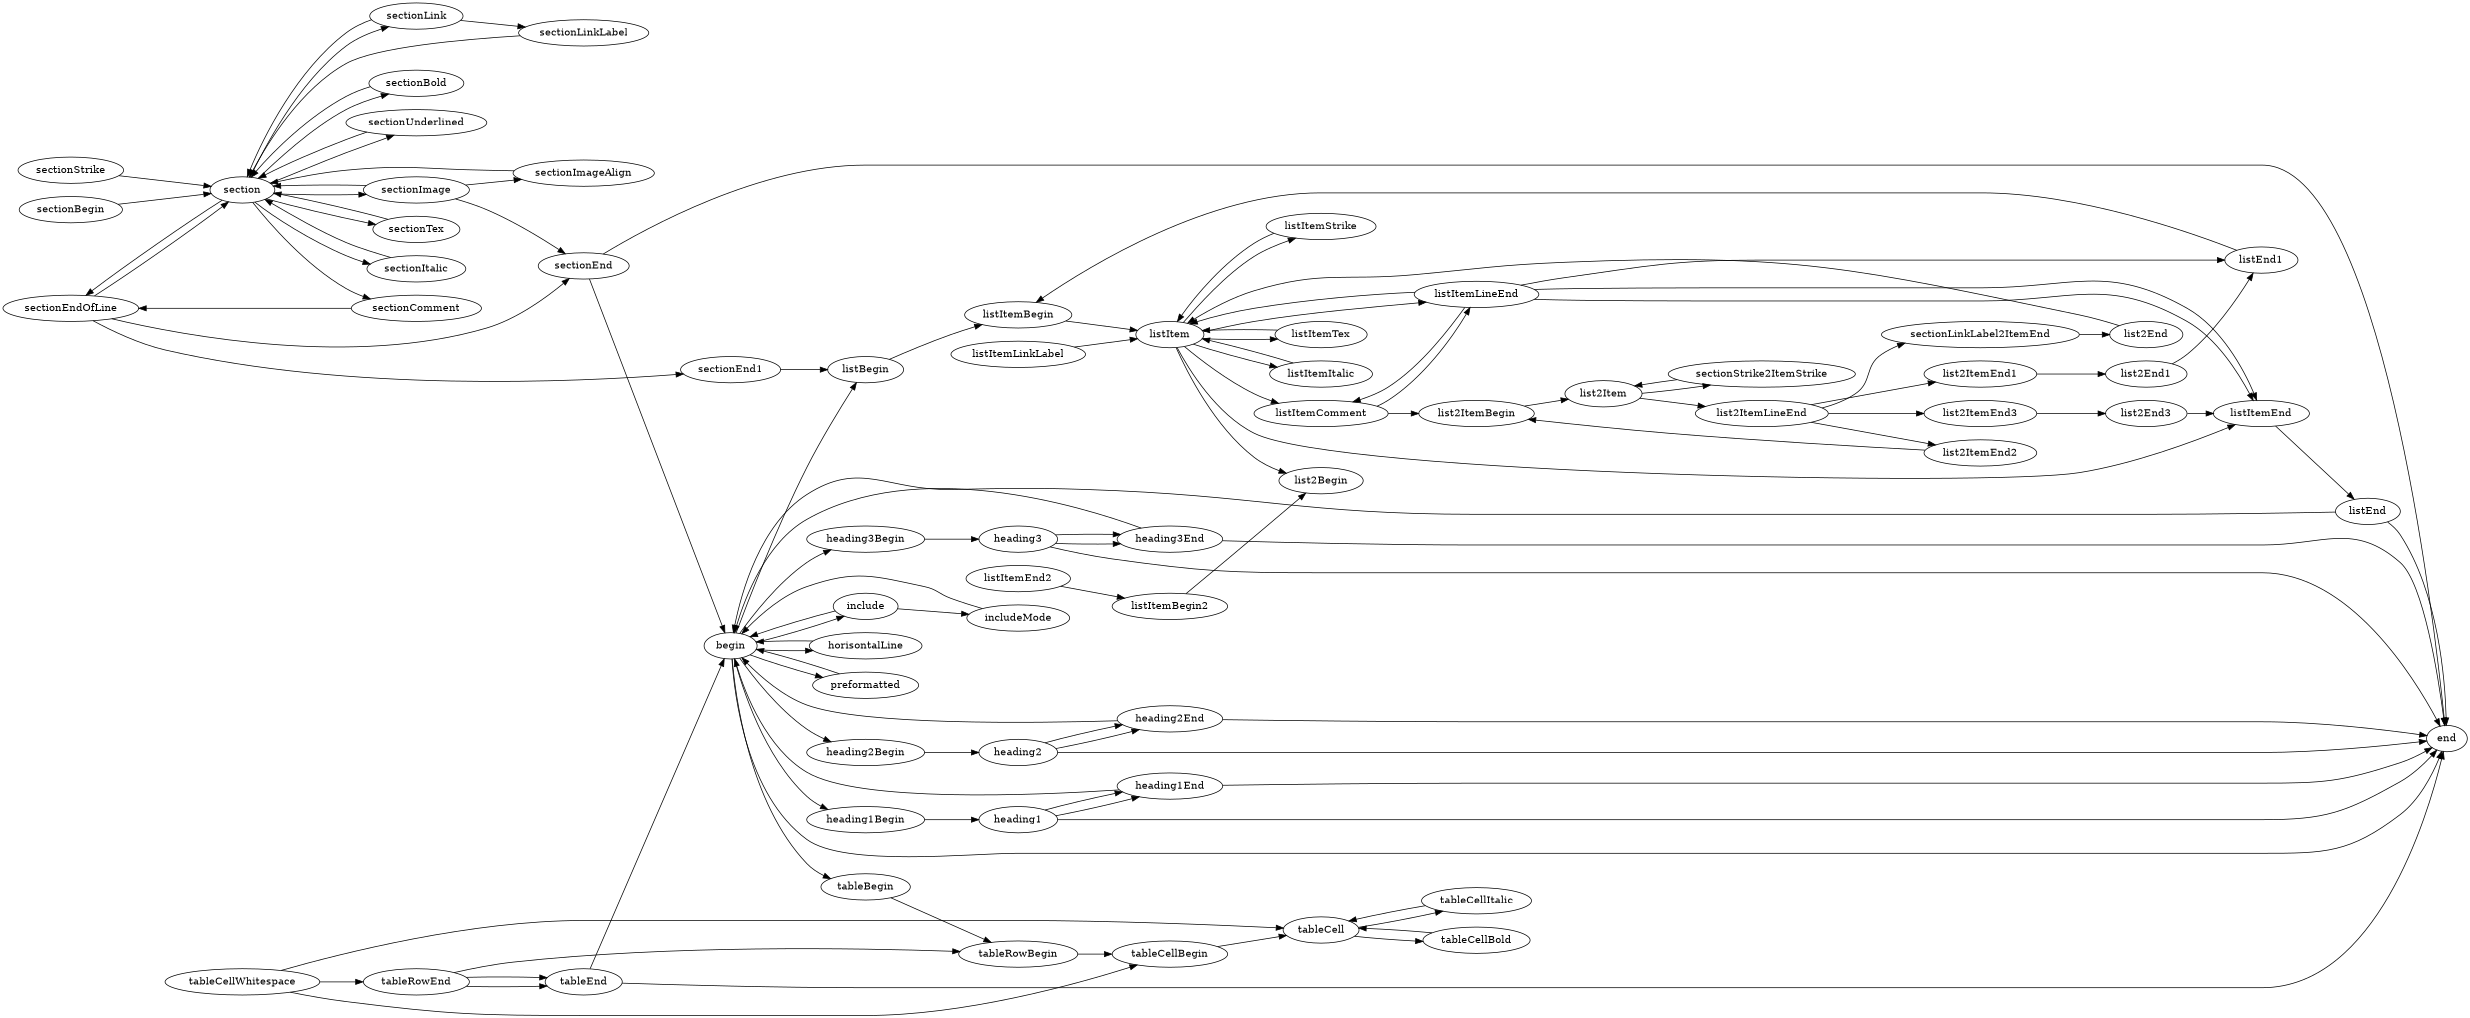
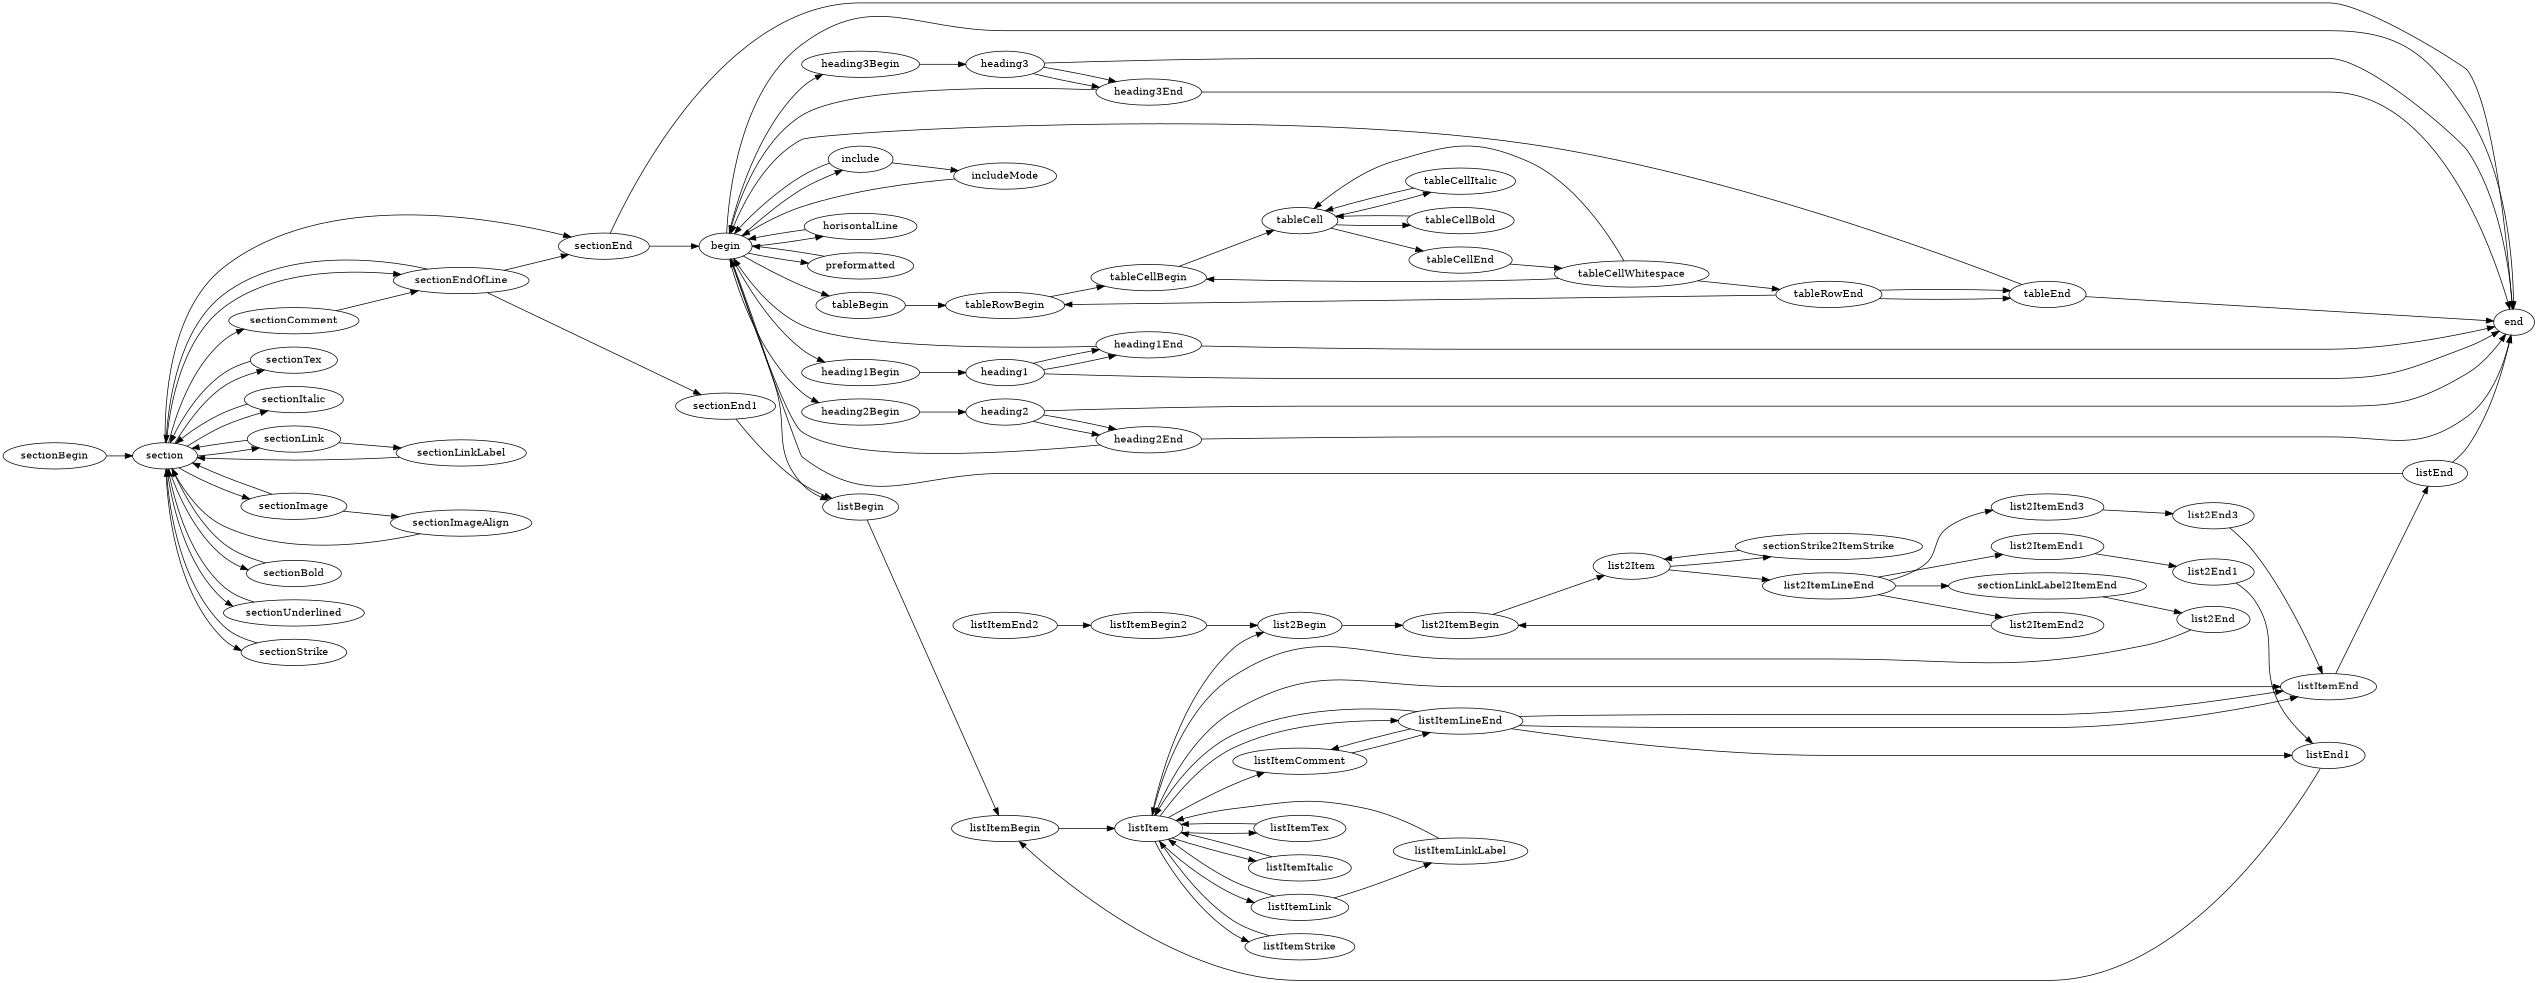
edge "sectionImage" -> "sectionEnd": now "section" -> "sectionEnd"
node "tableCellEnd": added
edge "listItemComment" -> "list2ItemBegin": now "list2Begin" -> "list2ItemBegin"
edge "section" -> "sectionStrike": added
node "listItemLink": added
